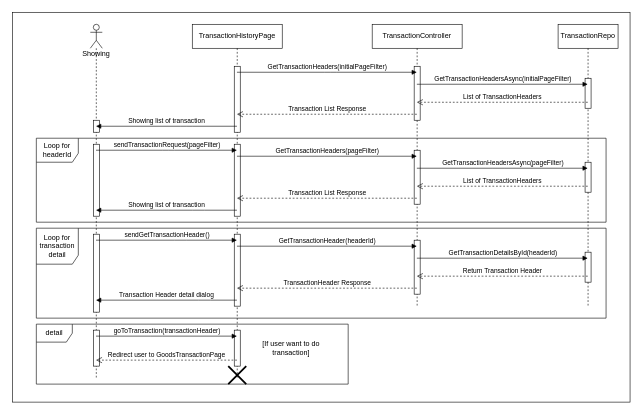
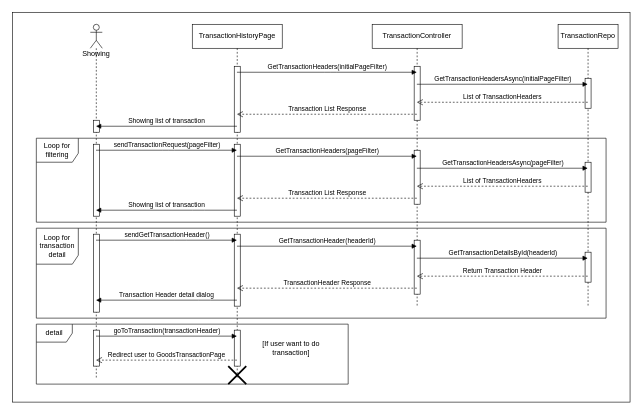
node "Loop for headerId": label "Loop for headerId" -> "Loop for filtering"
